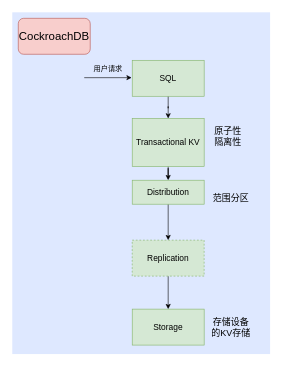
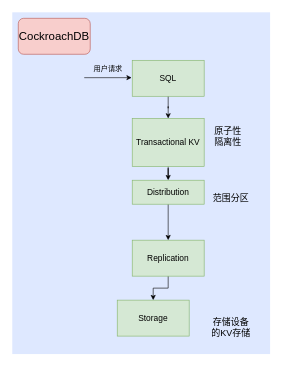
node "Replication": style dashed -> solid
node "Storage": moved (168, 327) -> (153, 318)
